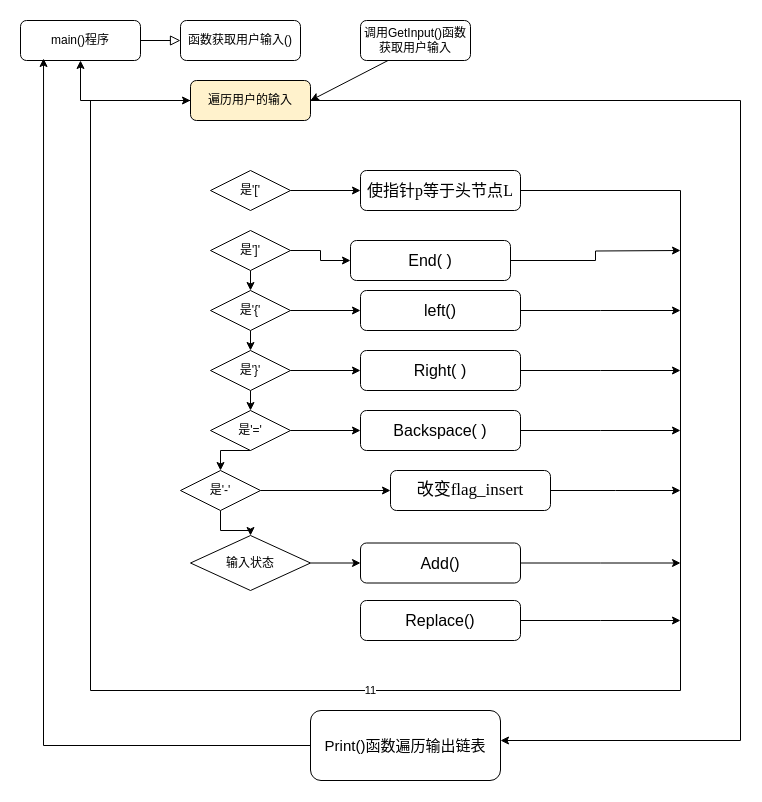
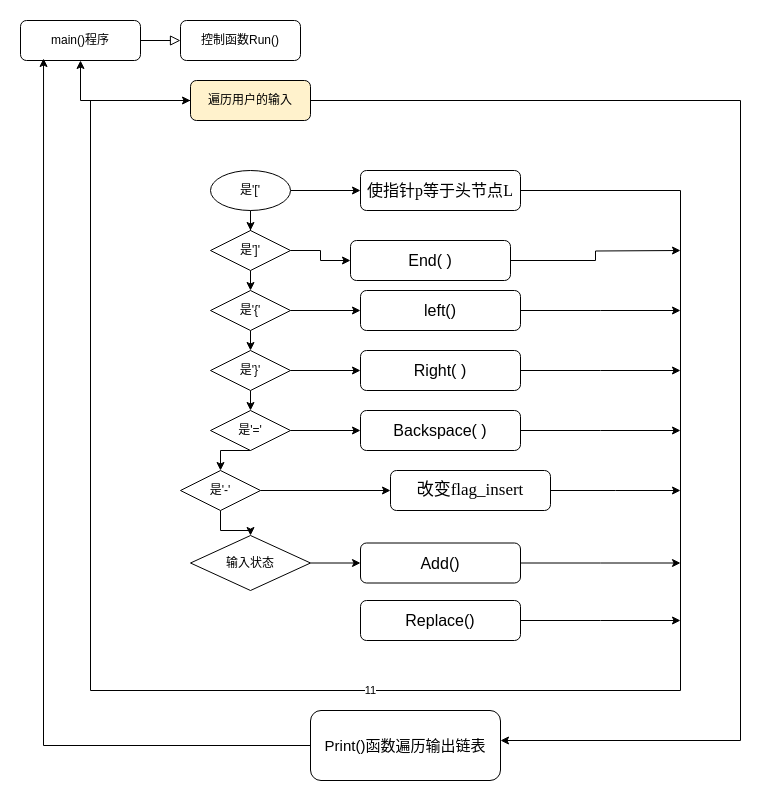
node "函数获取用户输入()": label "函数获取用户输入()" -> "控制函数Run()"
node "调用GetInput()函数获取用户输入": removed
edge "调用GetInput()函数获取用户输入" -> "遍历用户的输入": removed
node "是'['": shape diamond -> ellipse
edge "是'['" -> "是']'": added
